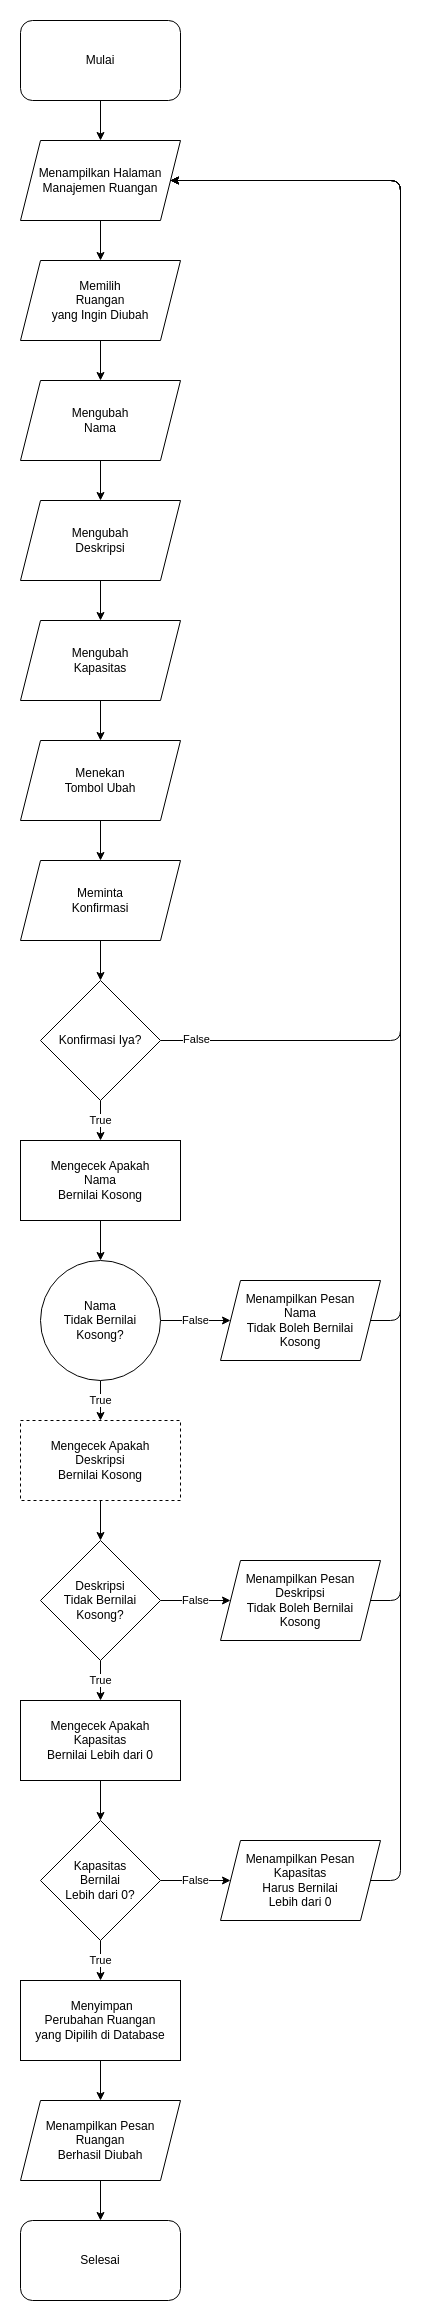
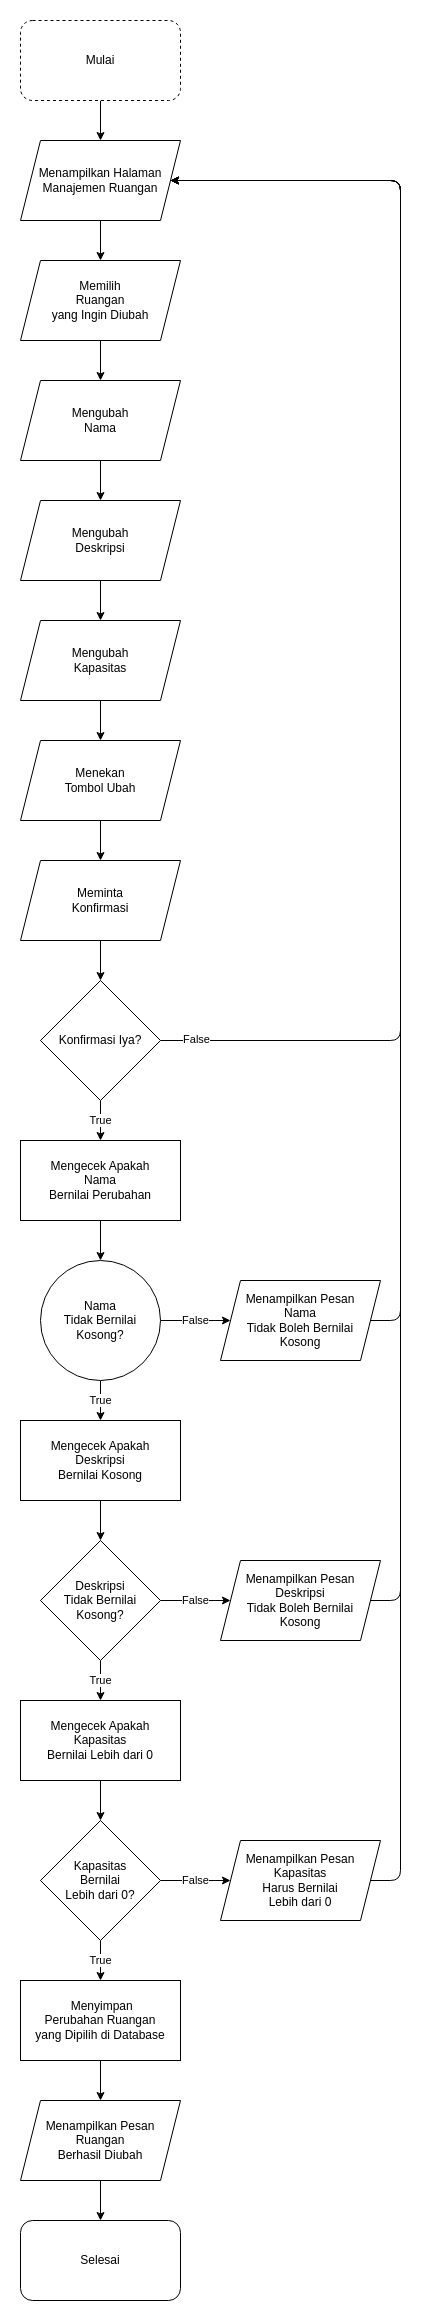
node "Mulai": style solid -> dashed
node "Mengecek Apakah Nama Bernilai Kosong": label "Mengecek Apakah Nama Bernilai Kosong" -> "Mengecek Apakah Nama Bernilai Perubahan"
node "Mengecek Apakah Deskripsi Bernilai Kosong": style dashed -> solid
